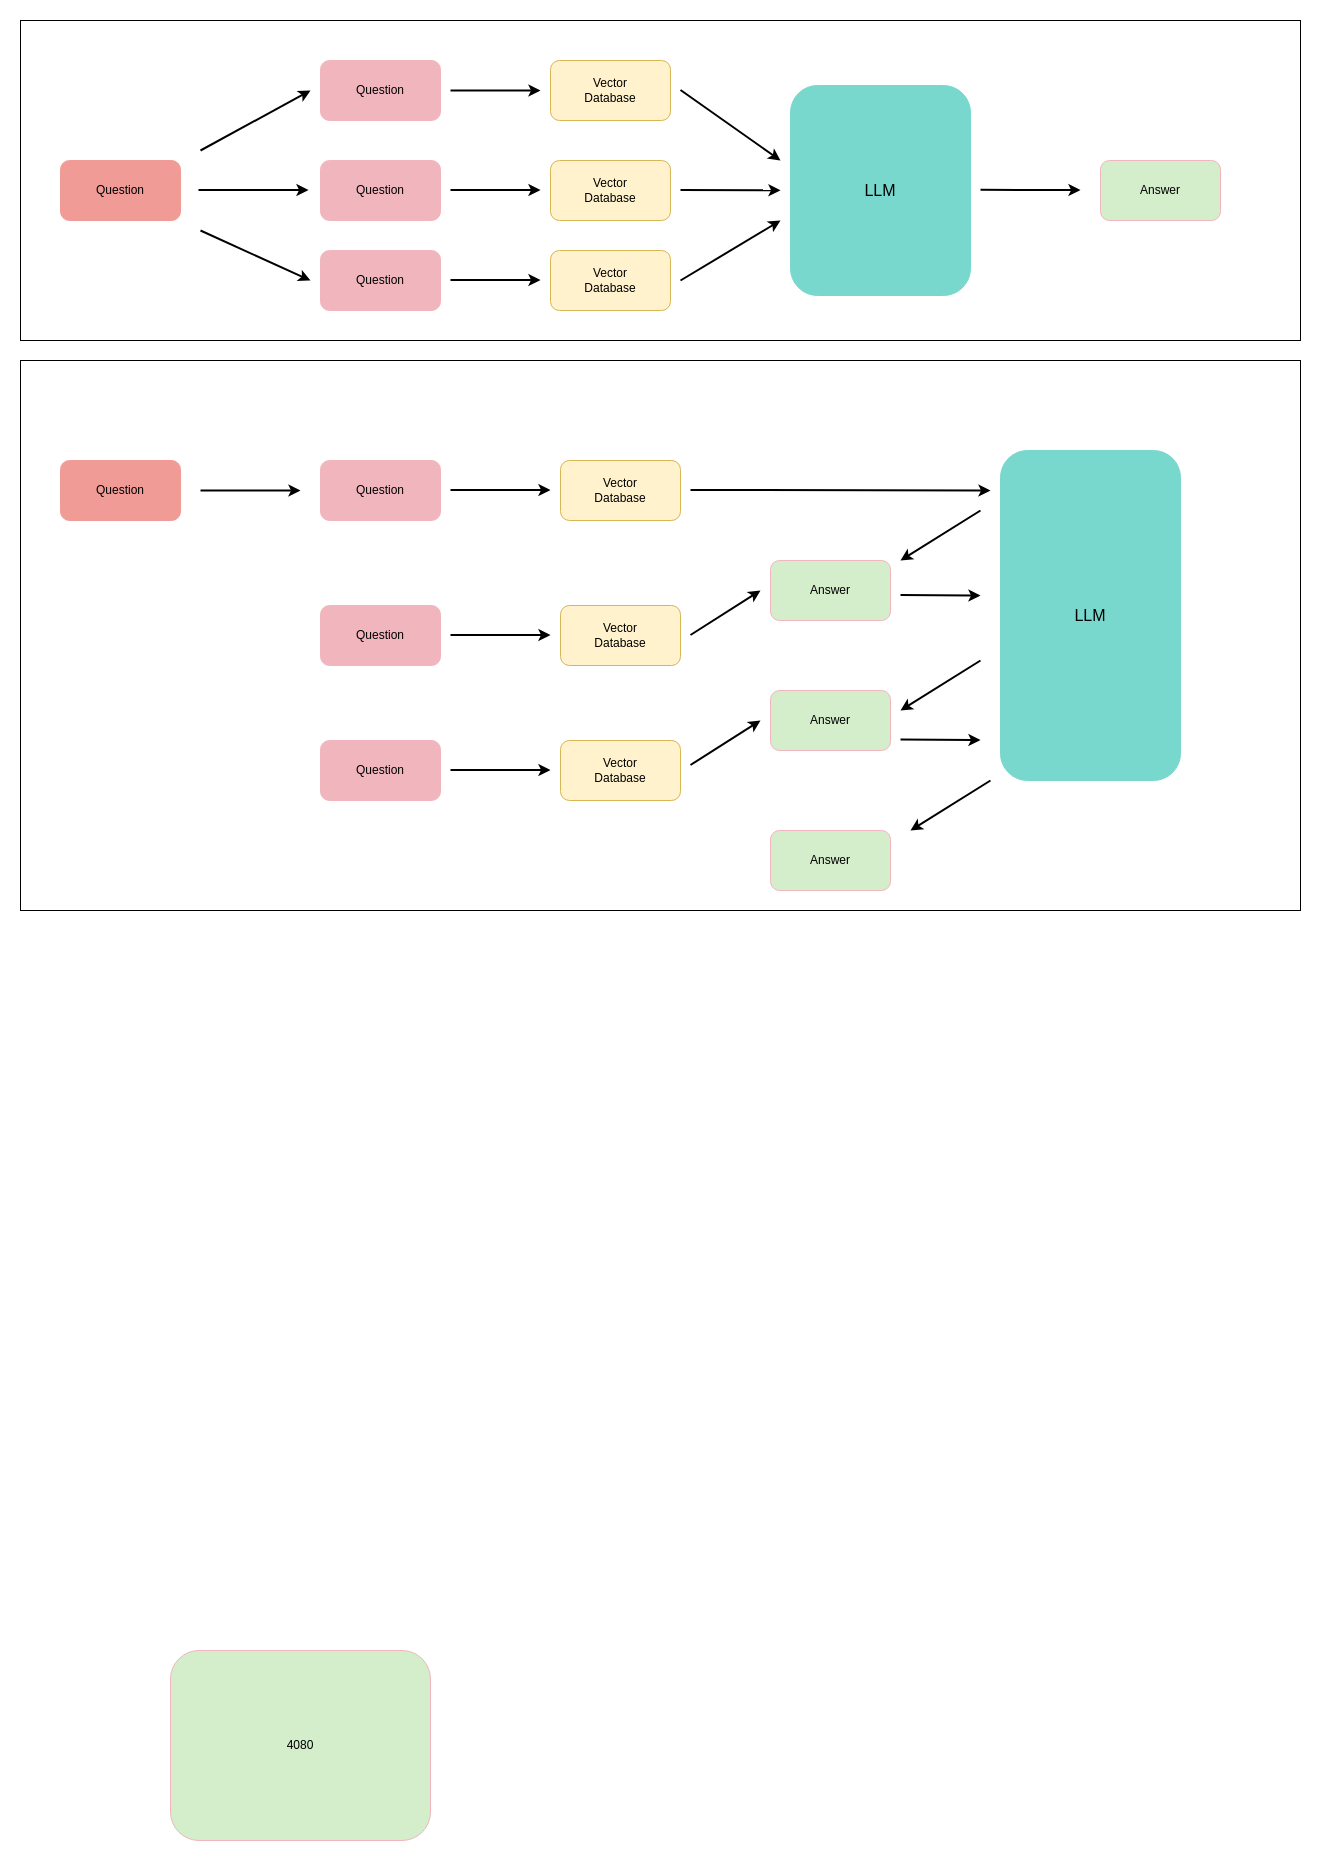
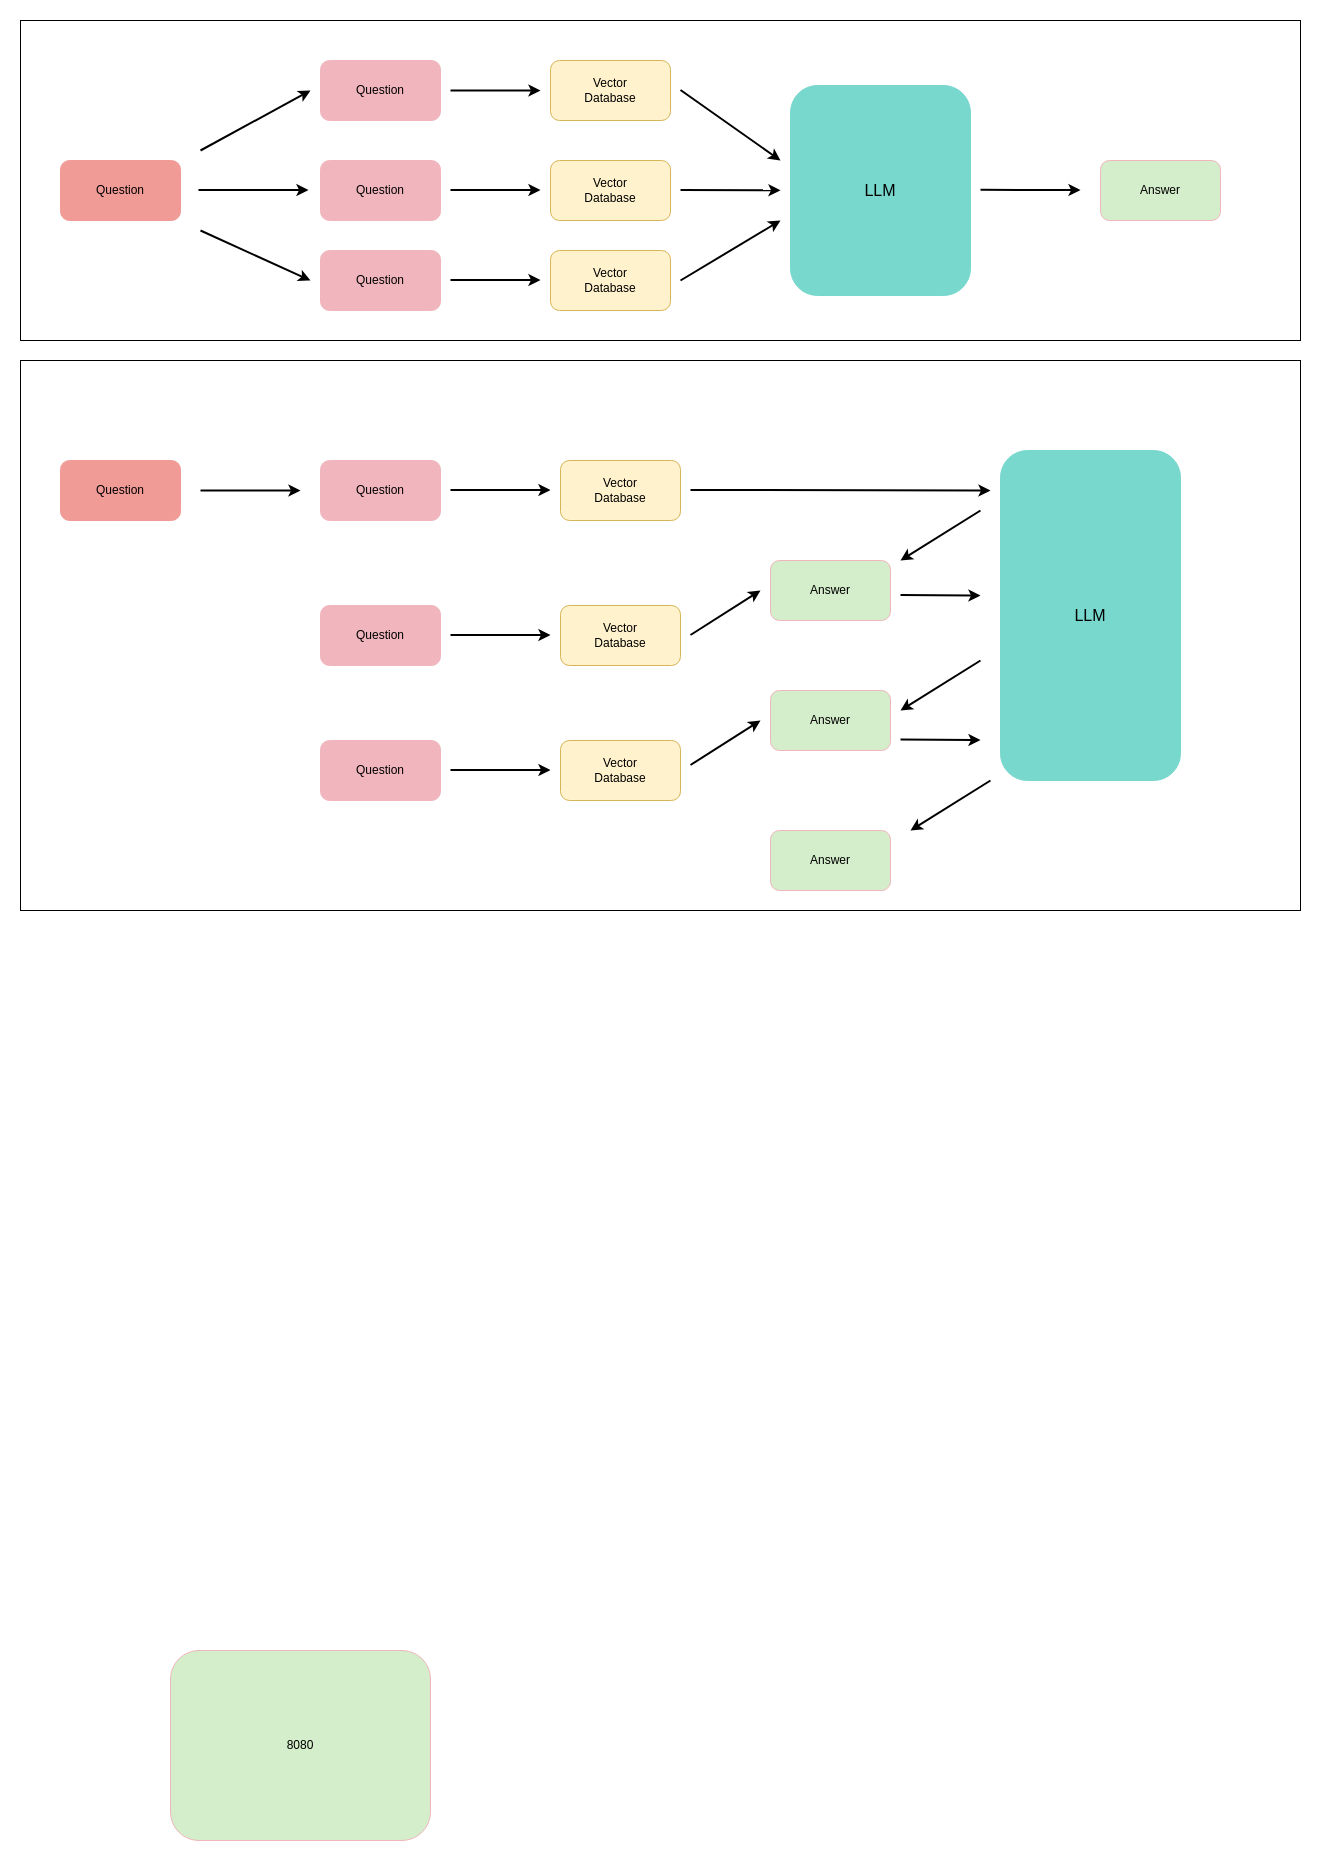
node "4080": label "4080" -> "8080"
